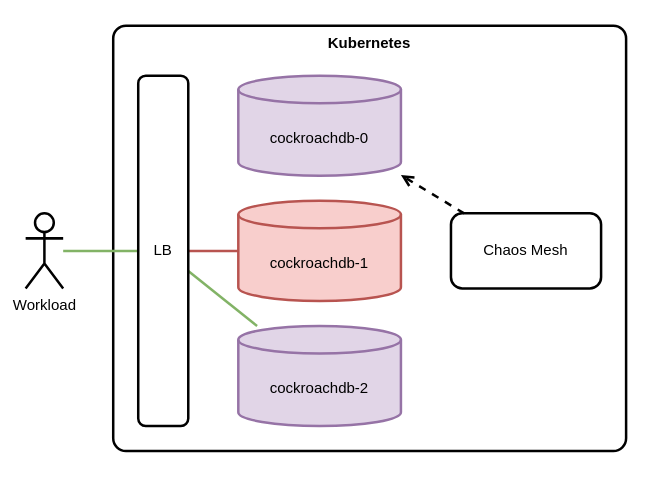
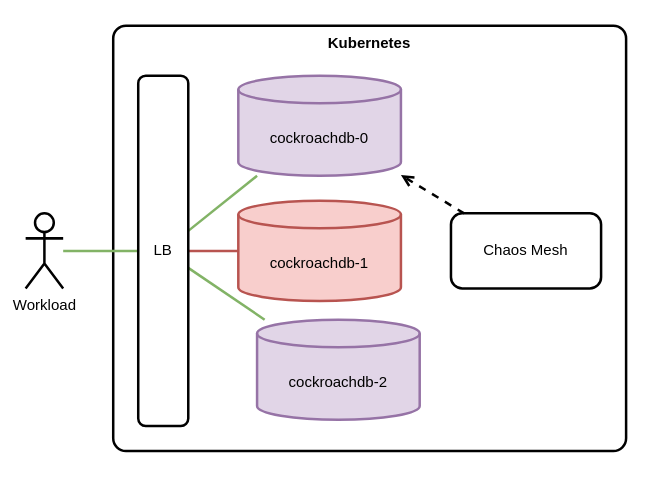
edge "cockroachdb-0" -- "LB": added
node "cockroachdb-2": moved (319, 376) -> (338, 369)
